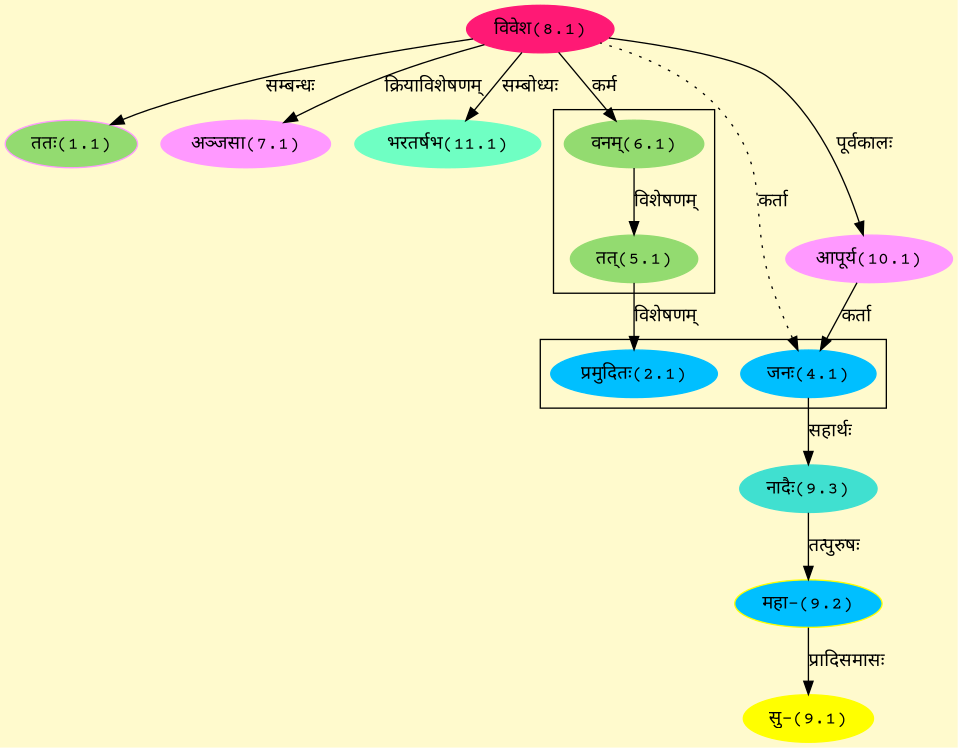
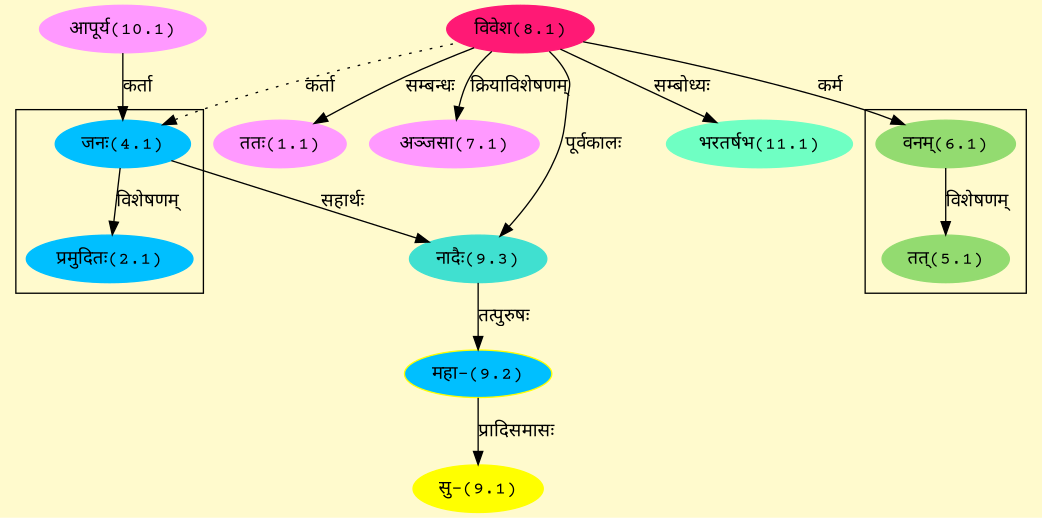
edge "विवेश(8.1)" -> "आपूर्य(10.1)": now "विवेश(8.1)" -> "नादैः(9.3)"
node "ततः(1.1)": fillcolor #93db70 -> #ff99ff
edge "तत्(5.1)" -> "प्रमुदितः(2.1)": now "जनः(4.1)" -> "प्रमुदितः(2.1)"
